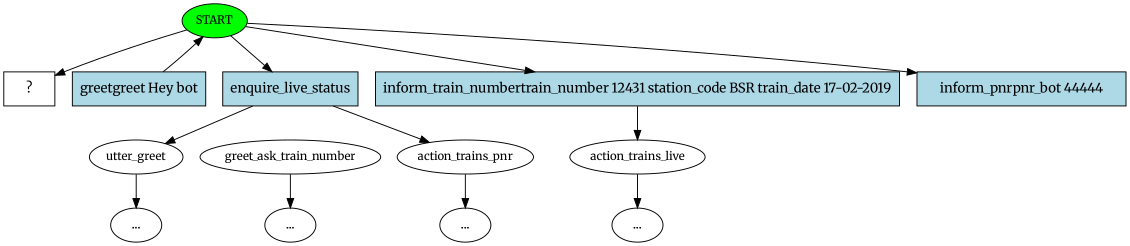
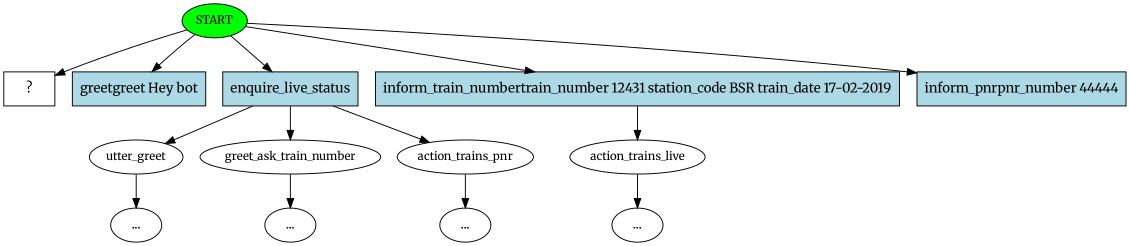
edge "greetgreet Hey bot" -> "START": reversed
node "inform_pnrpnr_bot 44444": label "inform_pnrpnr_bot 44444" -> "inform_pnrpnr_number 44444"
edge "enquire_live_status" -> "greet_ask_train_number": added
